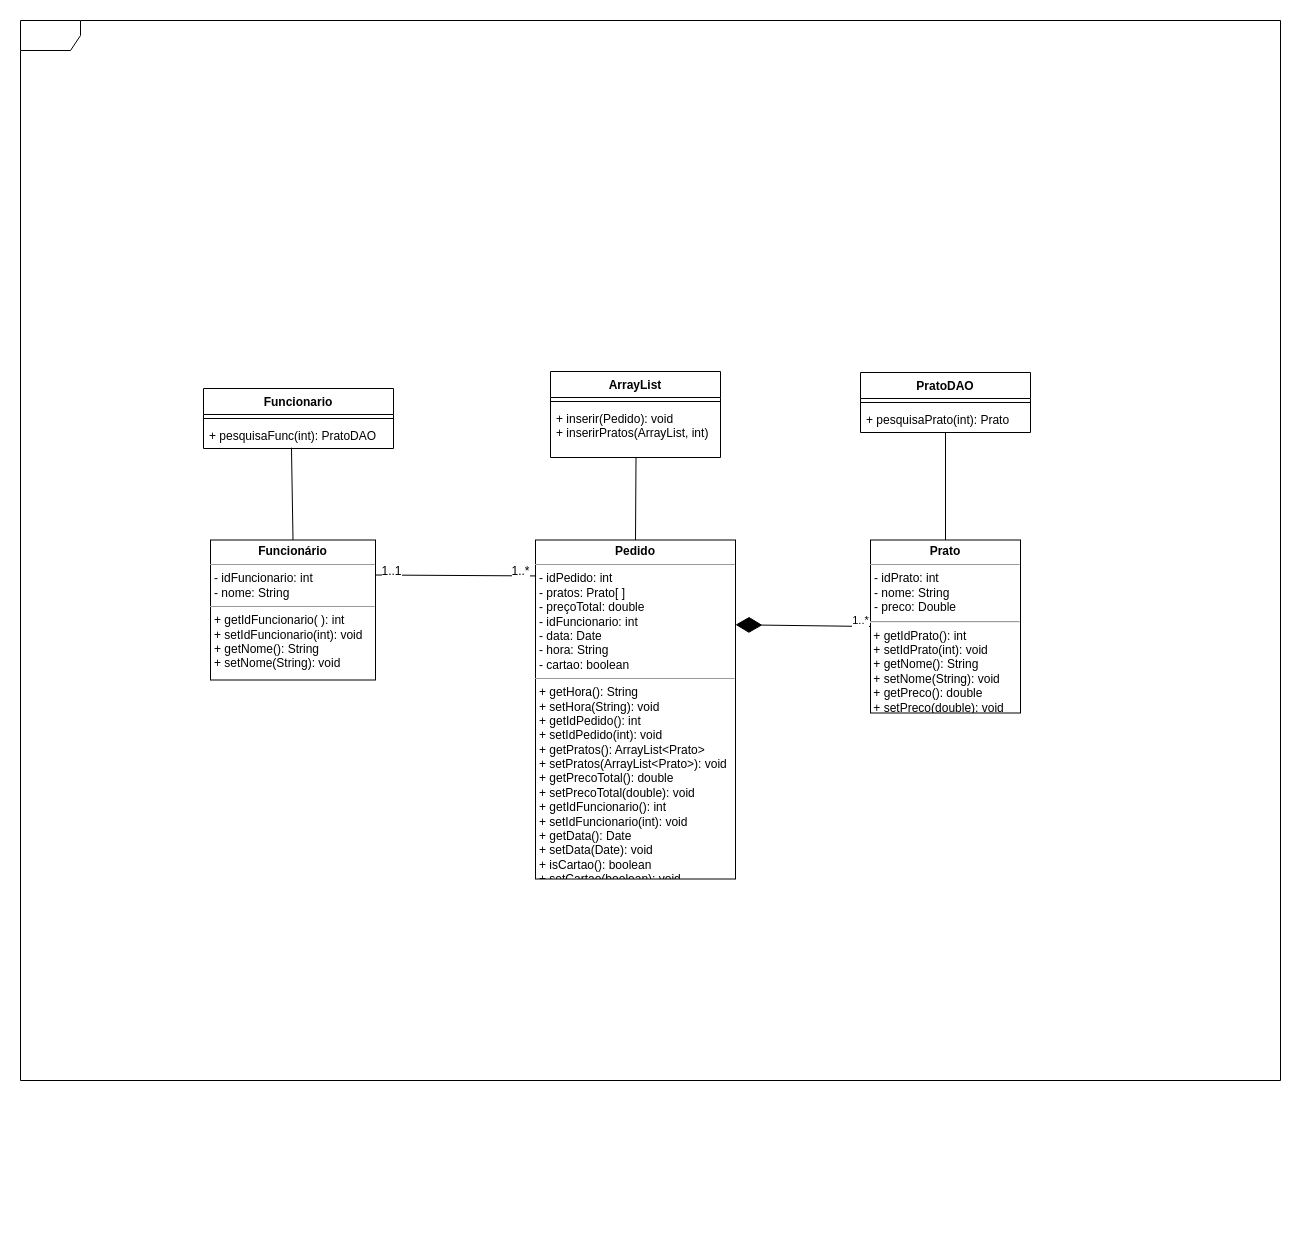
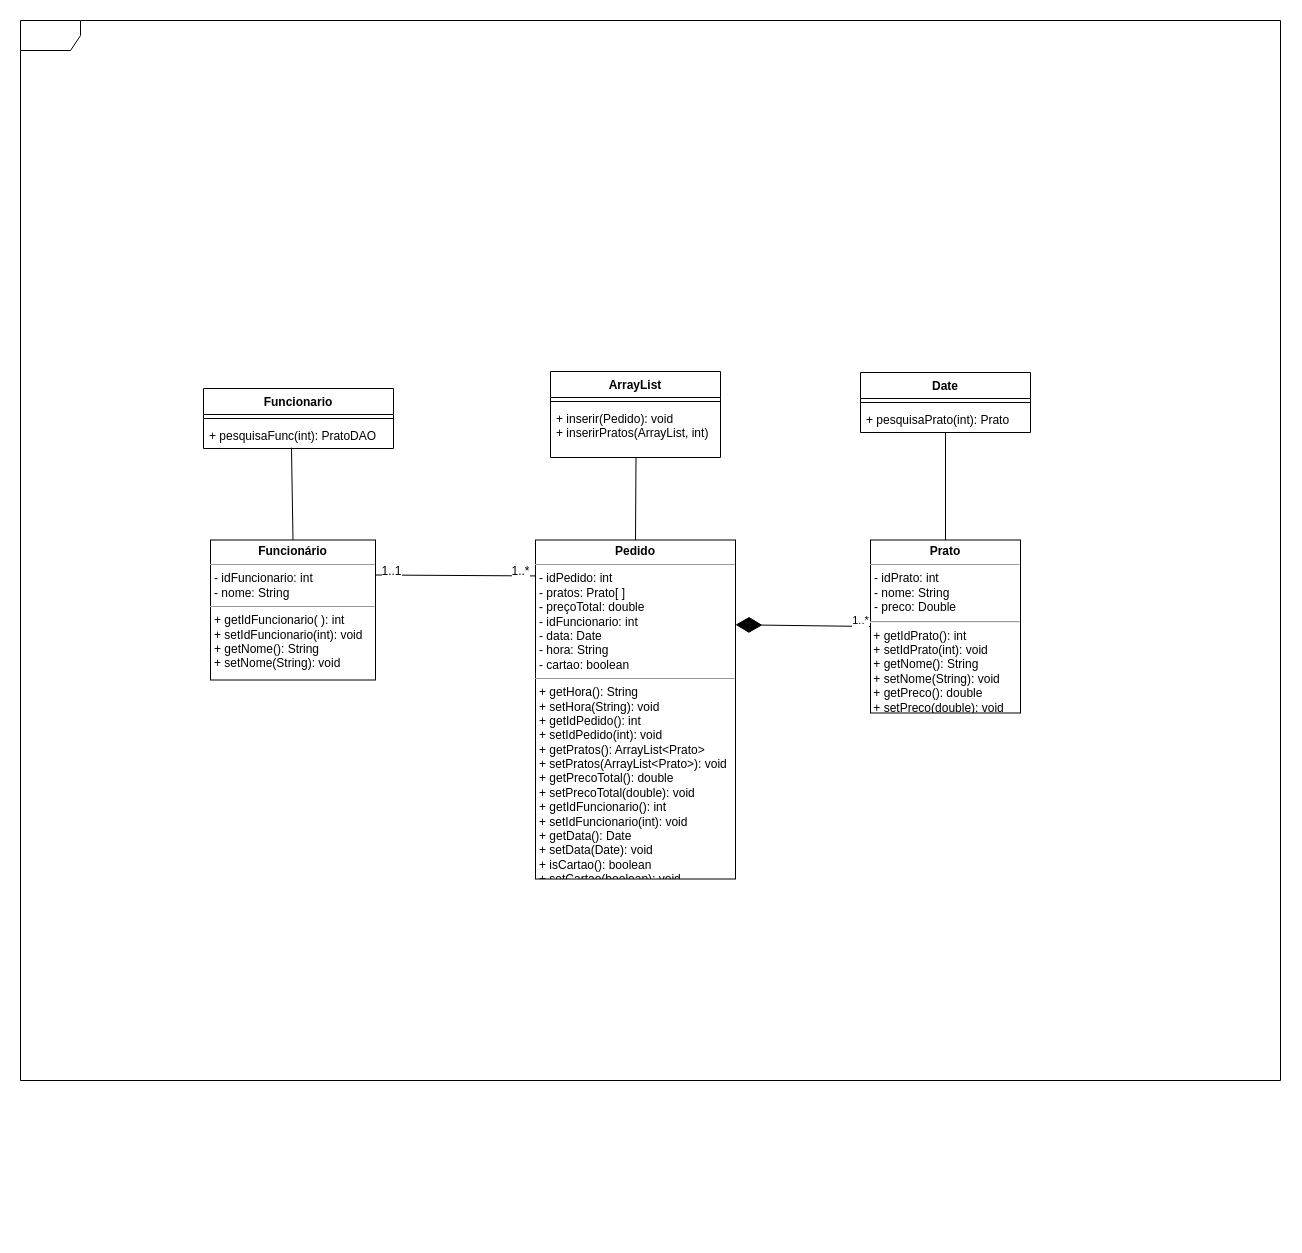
node "PratoDAO": label "PratoDAO" -> "Date"
